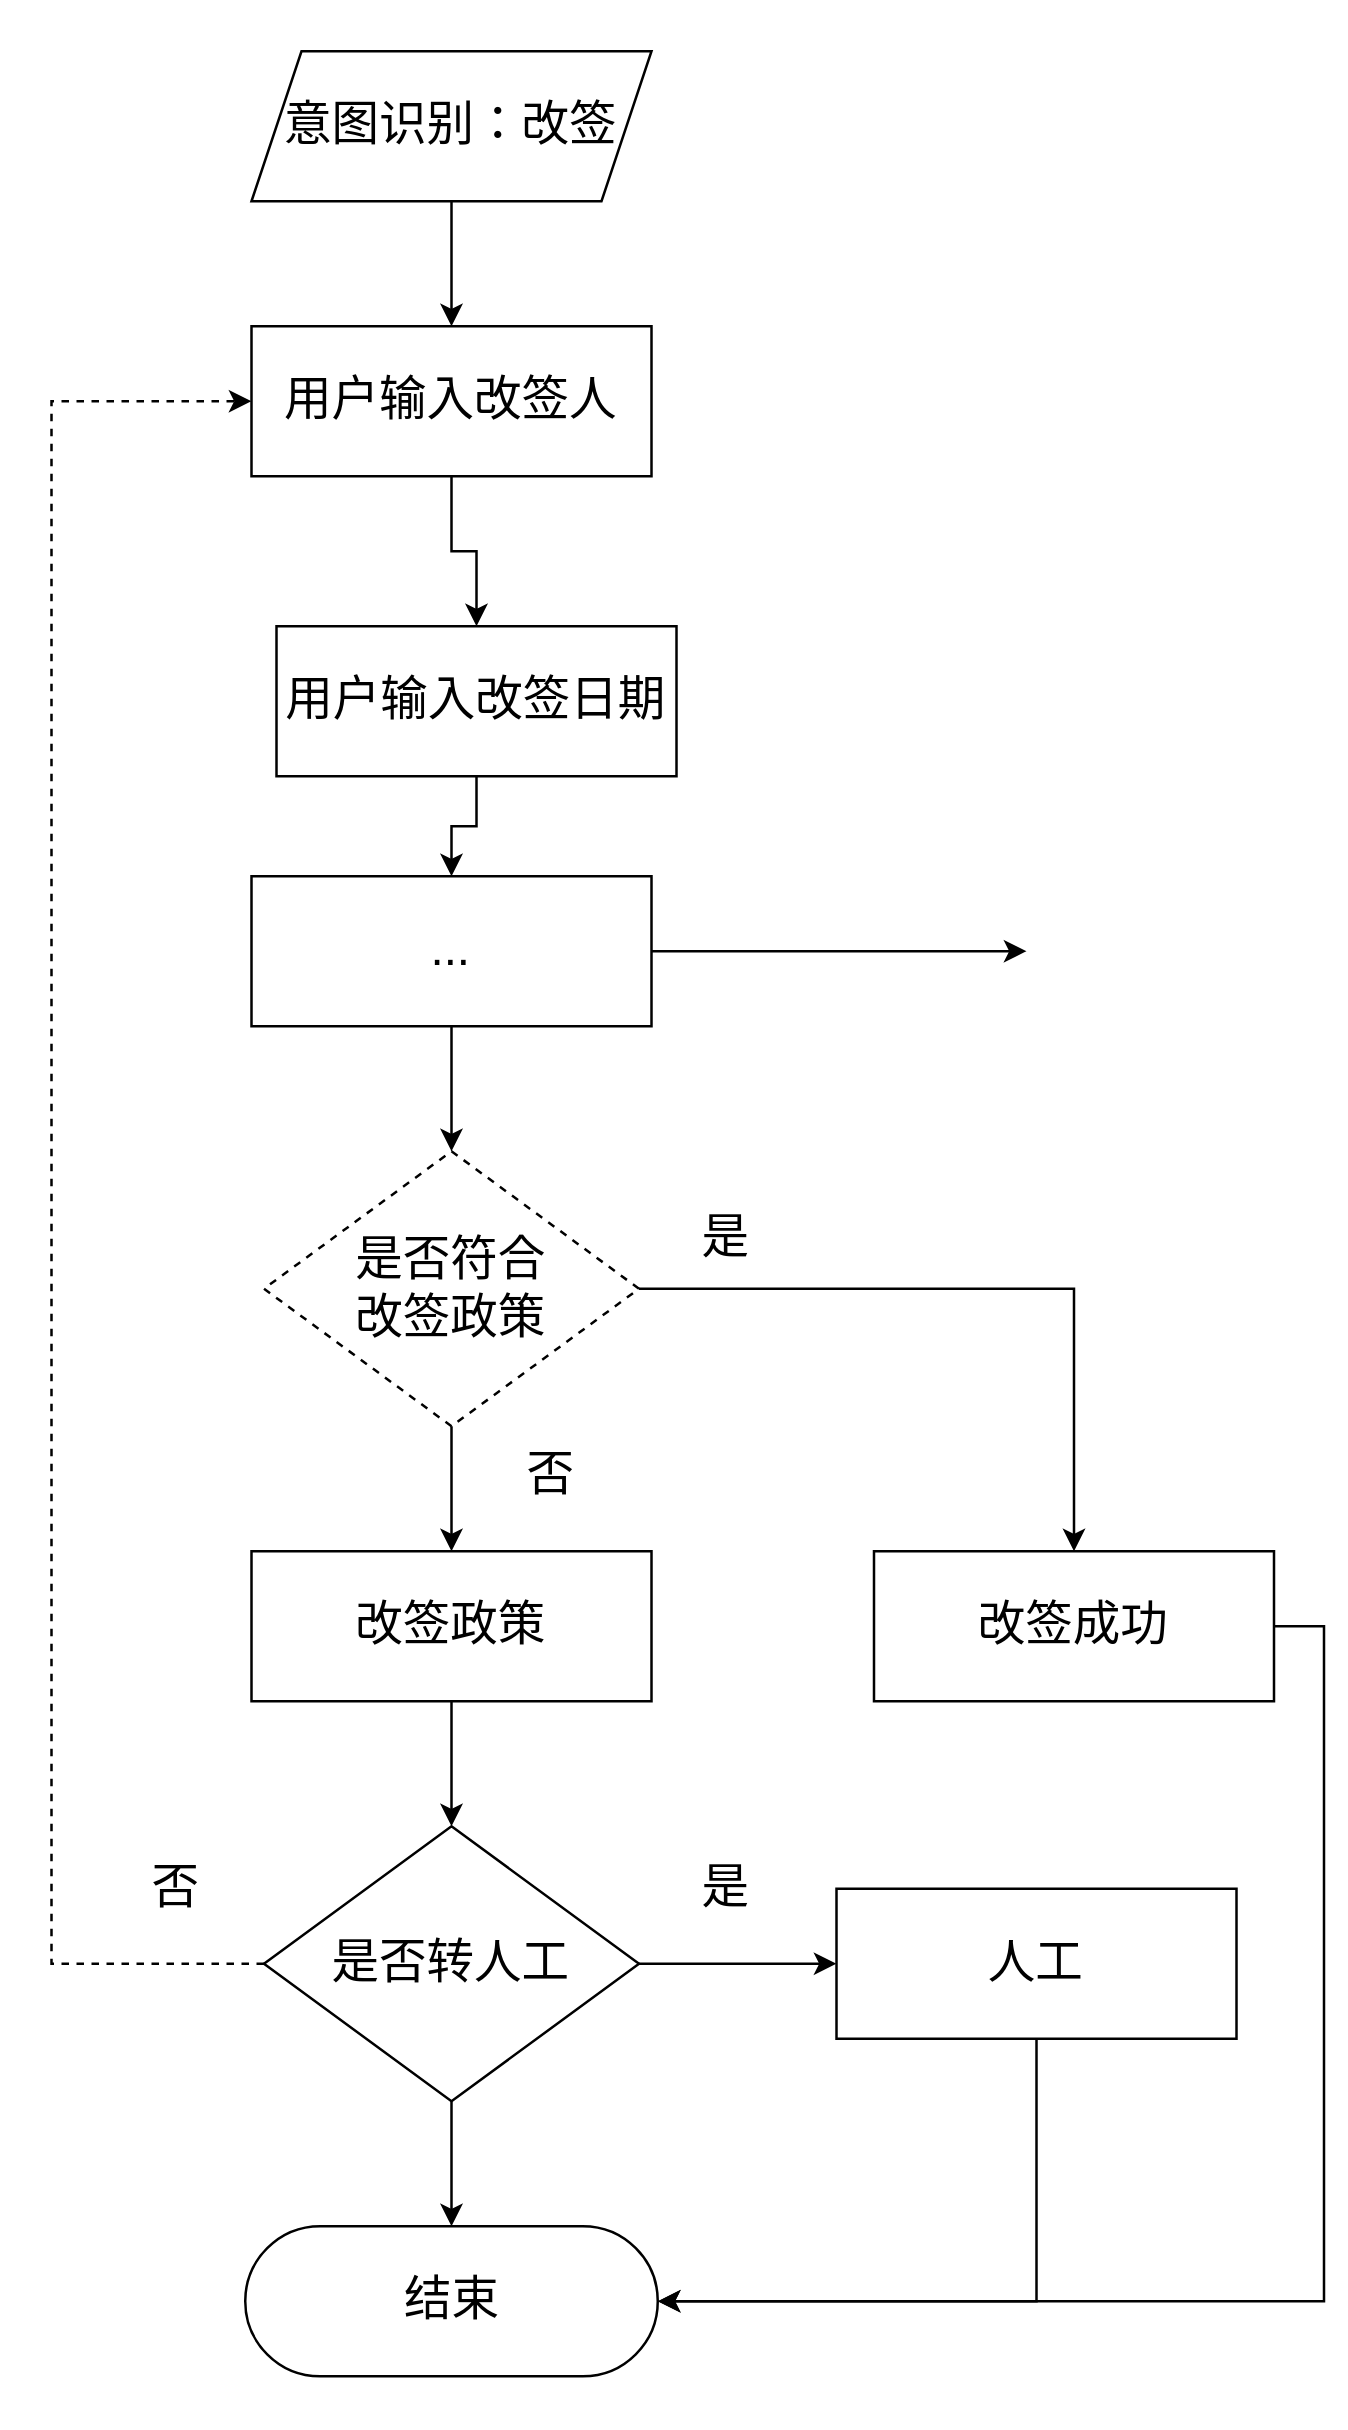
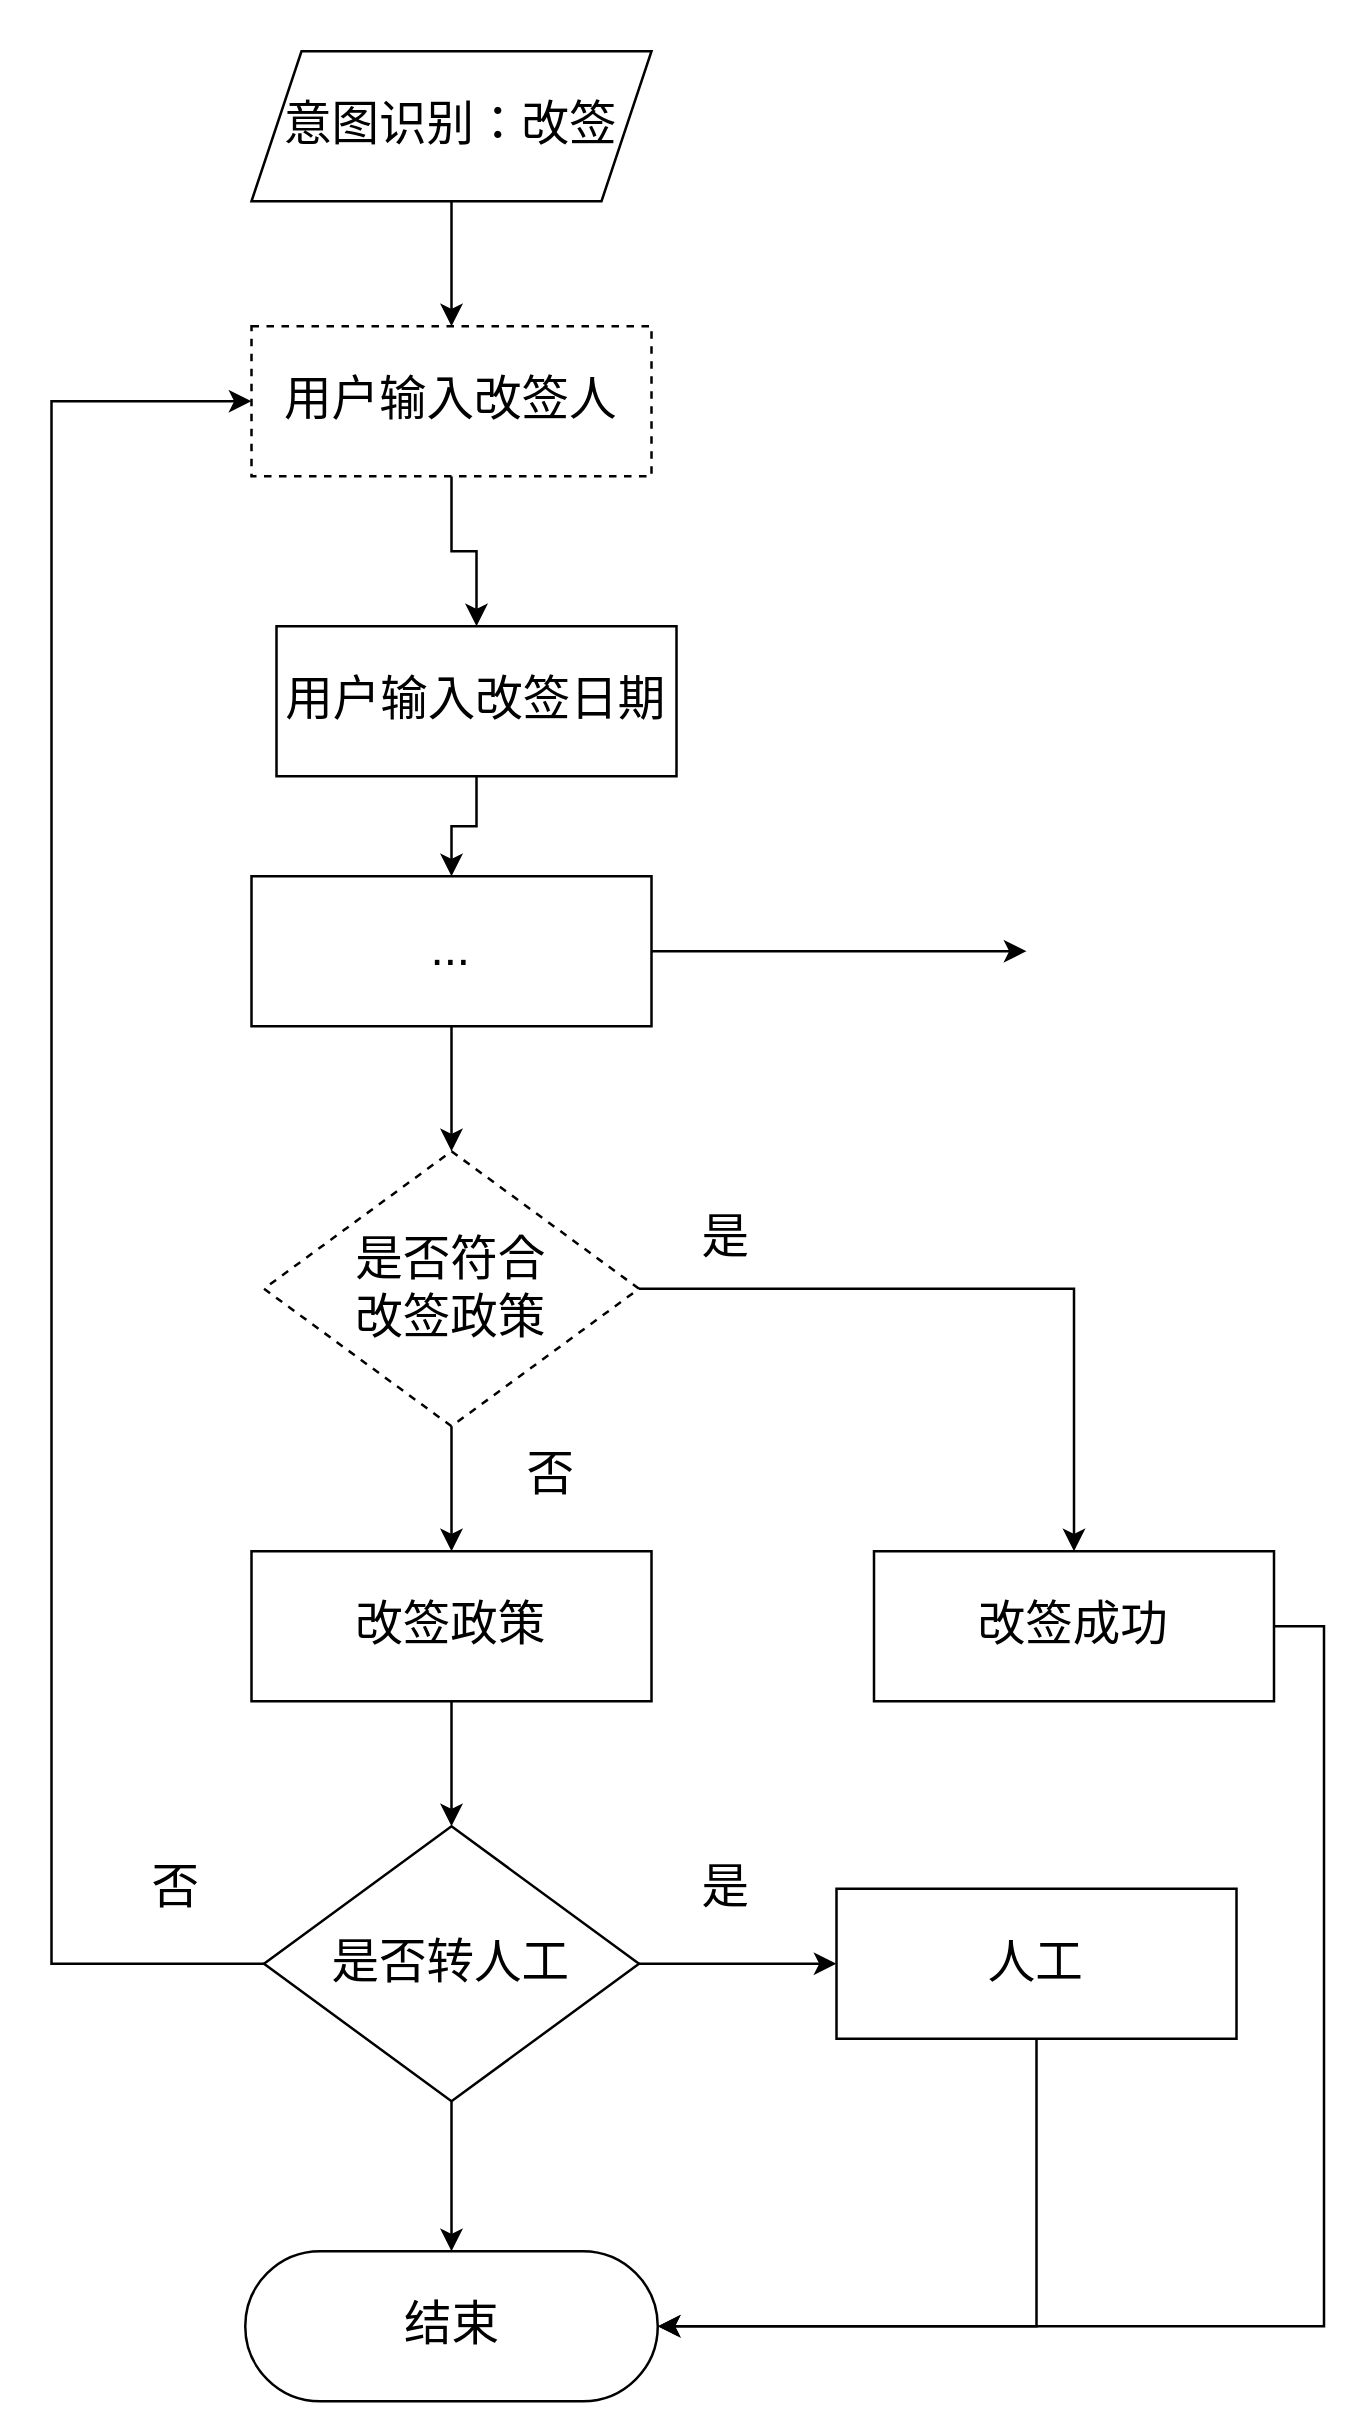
node "用户输入改签人": style solid -> dashed
edge "是否转人工" -> "用户输入改签人": style dashed -> solid
node "结束": moved (451, 2301) -> (451, 2326)
